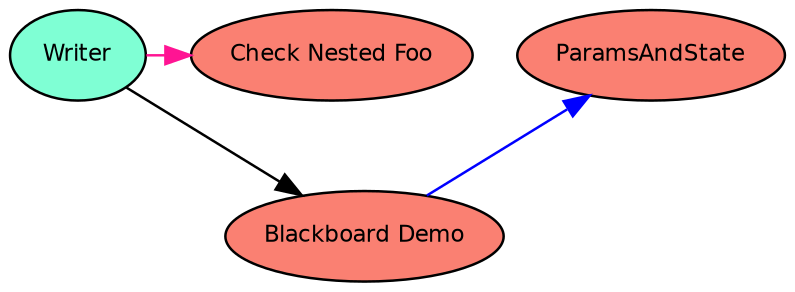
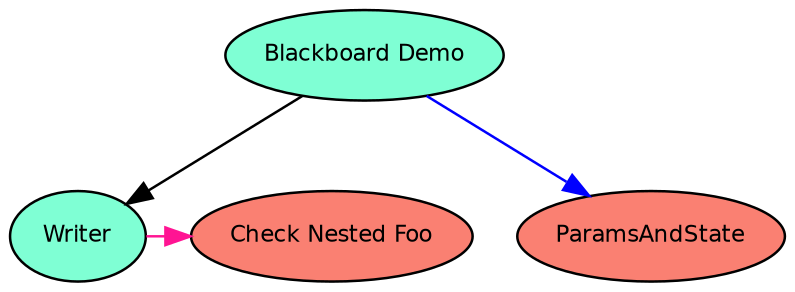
edge "Writer" -> "Blackboard Demo": reversed
node "Blackboard Demo": fillcolor salmon -> aquamarine
